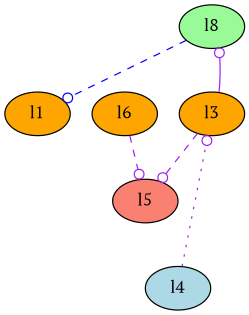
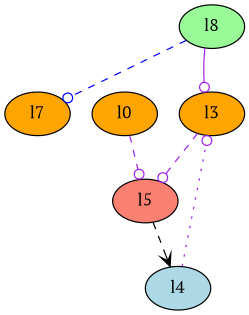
edge "l3" -> "l8": reversed
node "l1": label "l1" -> "l7"
node "l6": label "l6" -> "l0"
edge "l5" -> "l4": added
